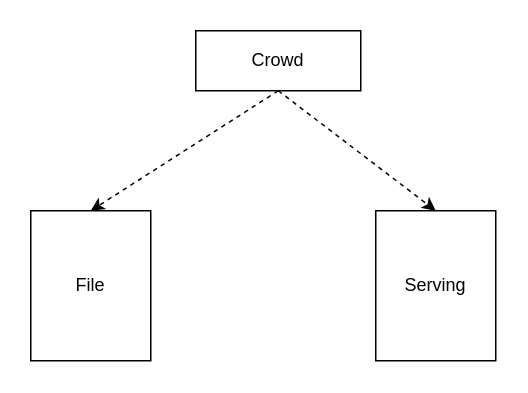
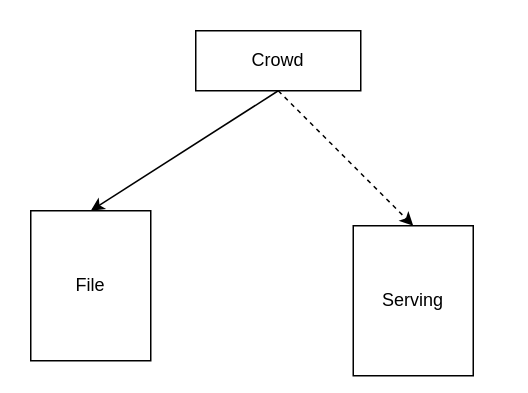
edge "Crowd" -> "File": style dashed -> solid
node "Serving": moved (436, 286) -> (413, 301)
